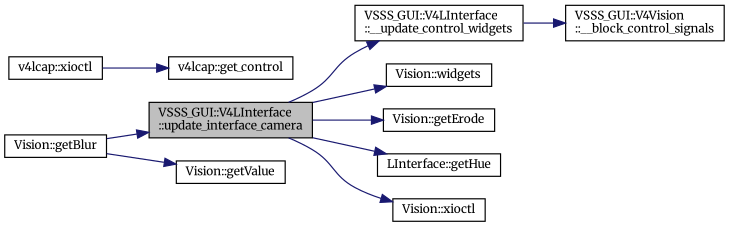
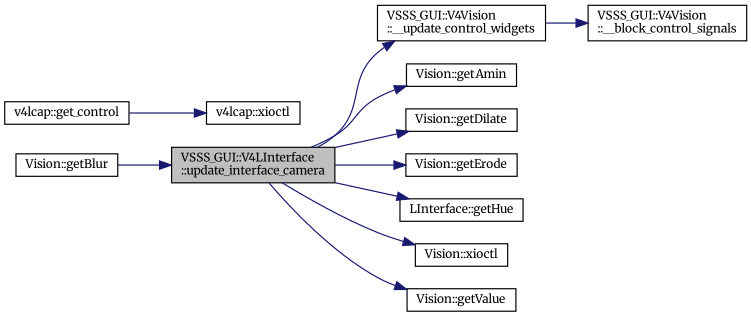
node "VSSS_GUI::V4LInterface ::__update_control_widgets": label "VSSS_GUI::V4LInterface ::__update_control_widgets" -> "VSSS_GUI::V4Vision ::__update_control_widgets"
edge "v4lcap::xioctl" -> "v4lcap::get_control": reversed
node "Vision::widgets": label "Vision::widgets" -> "Vision::getDilate"
node "Vision::getAmin": added
edge "Vision::getBlur" -> "Vision::getValue": now "VSSS_GUI::V4LInterface ::update_interface_camera" -> "Vision::getValue"
